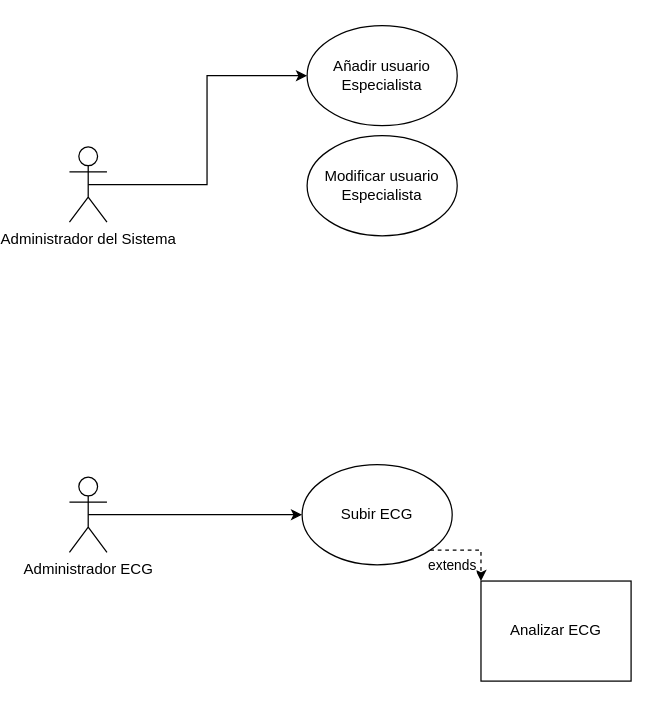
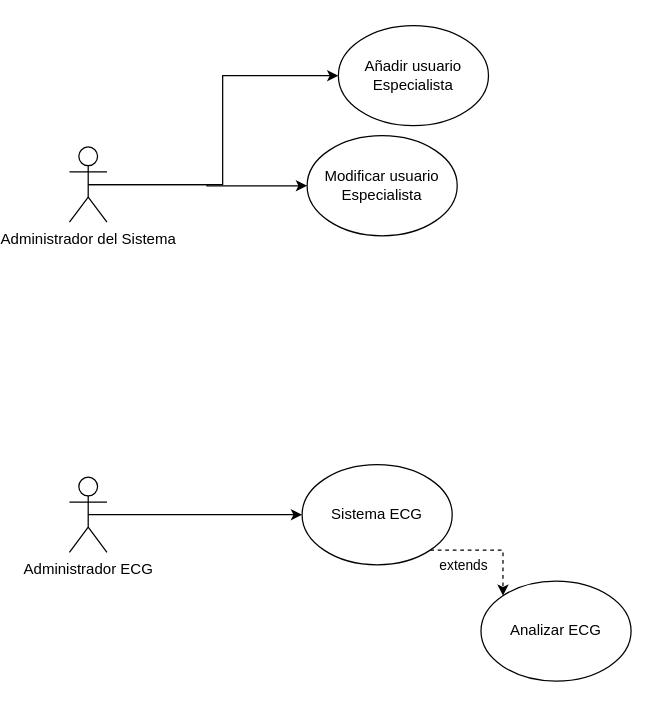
node "Añadir usuario Especialista": moved (382, 76) -> (413, 76)
edge "Administrador del Sistema" -> "Modificar usuario Especialista": added
node "Subir ECG": label "Subir ECG" -> "Sistema ECG"
node "Analizar ECG": shape rectangle -> ellipse
